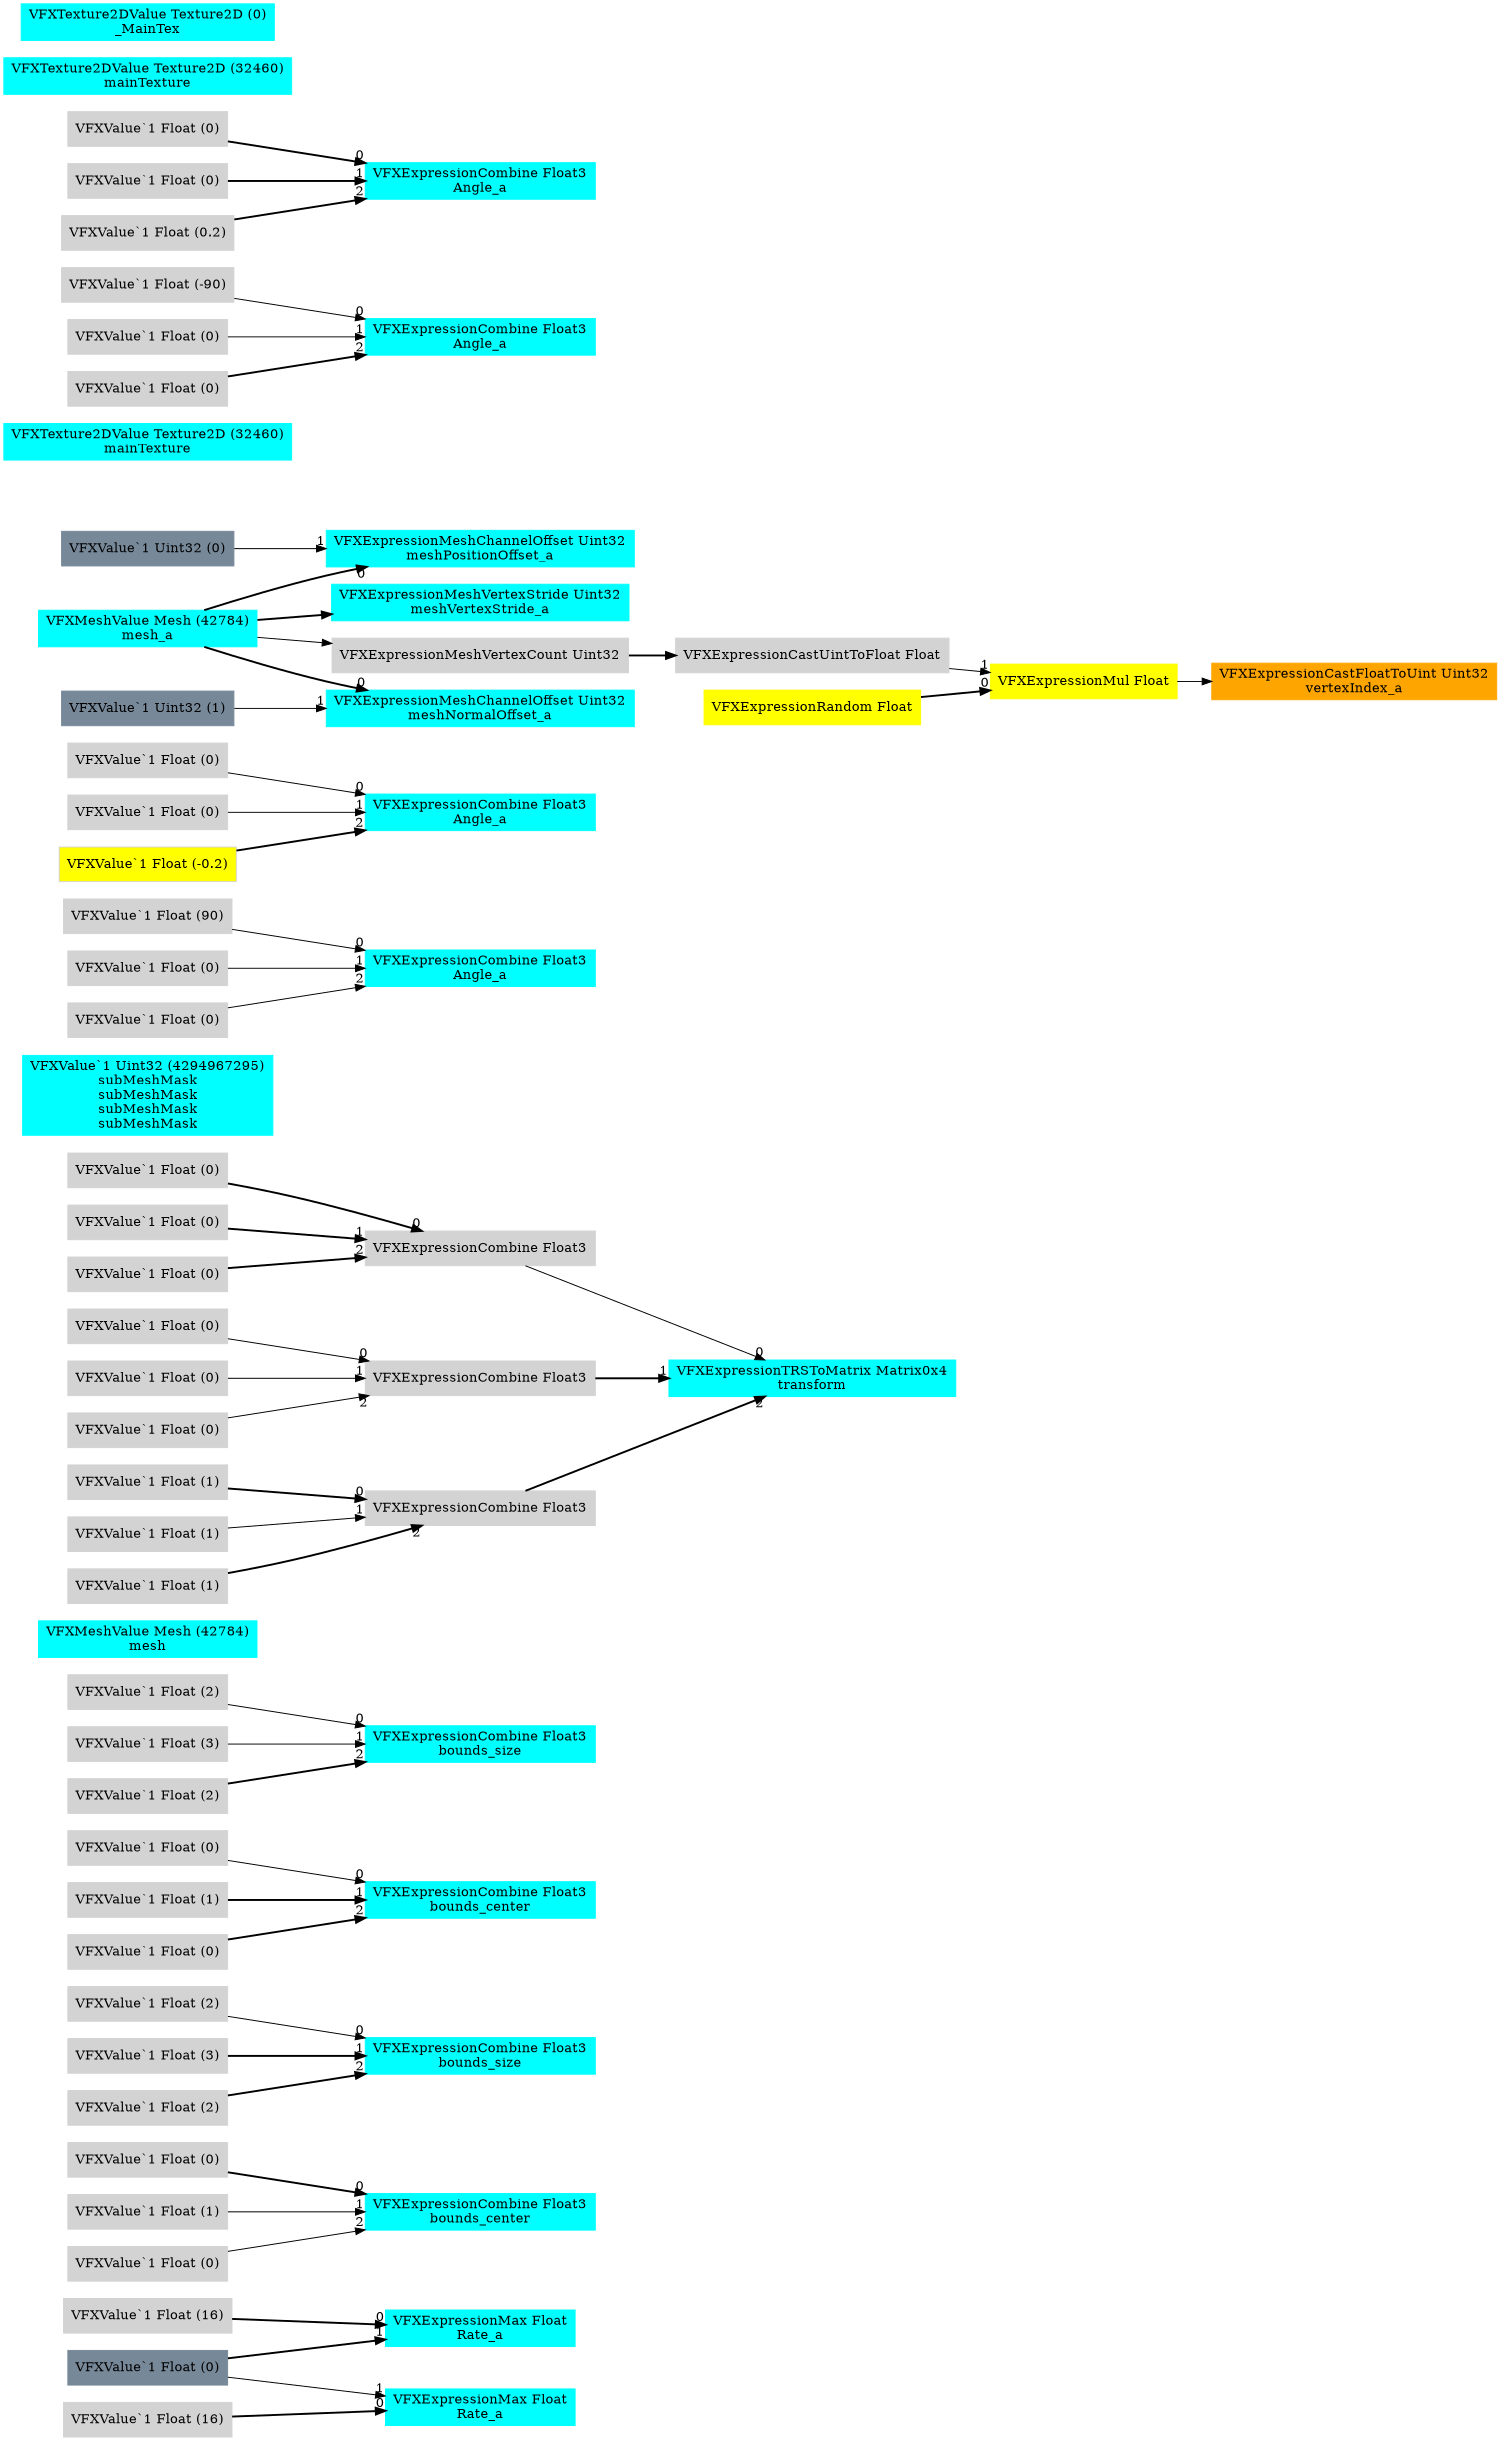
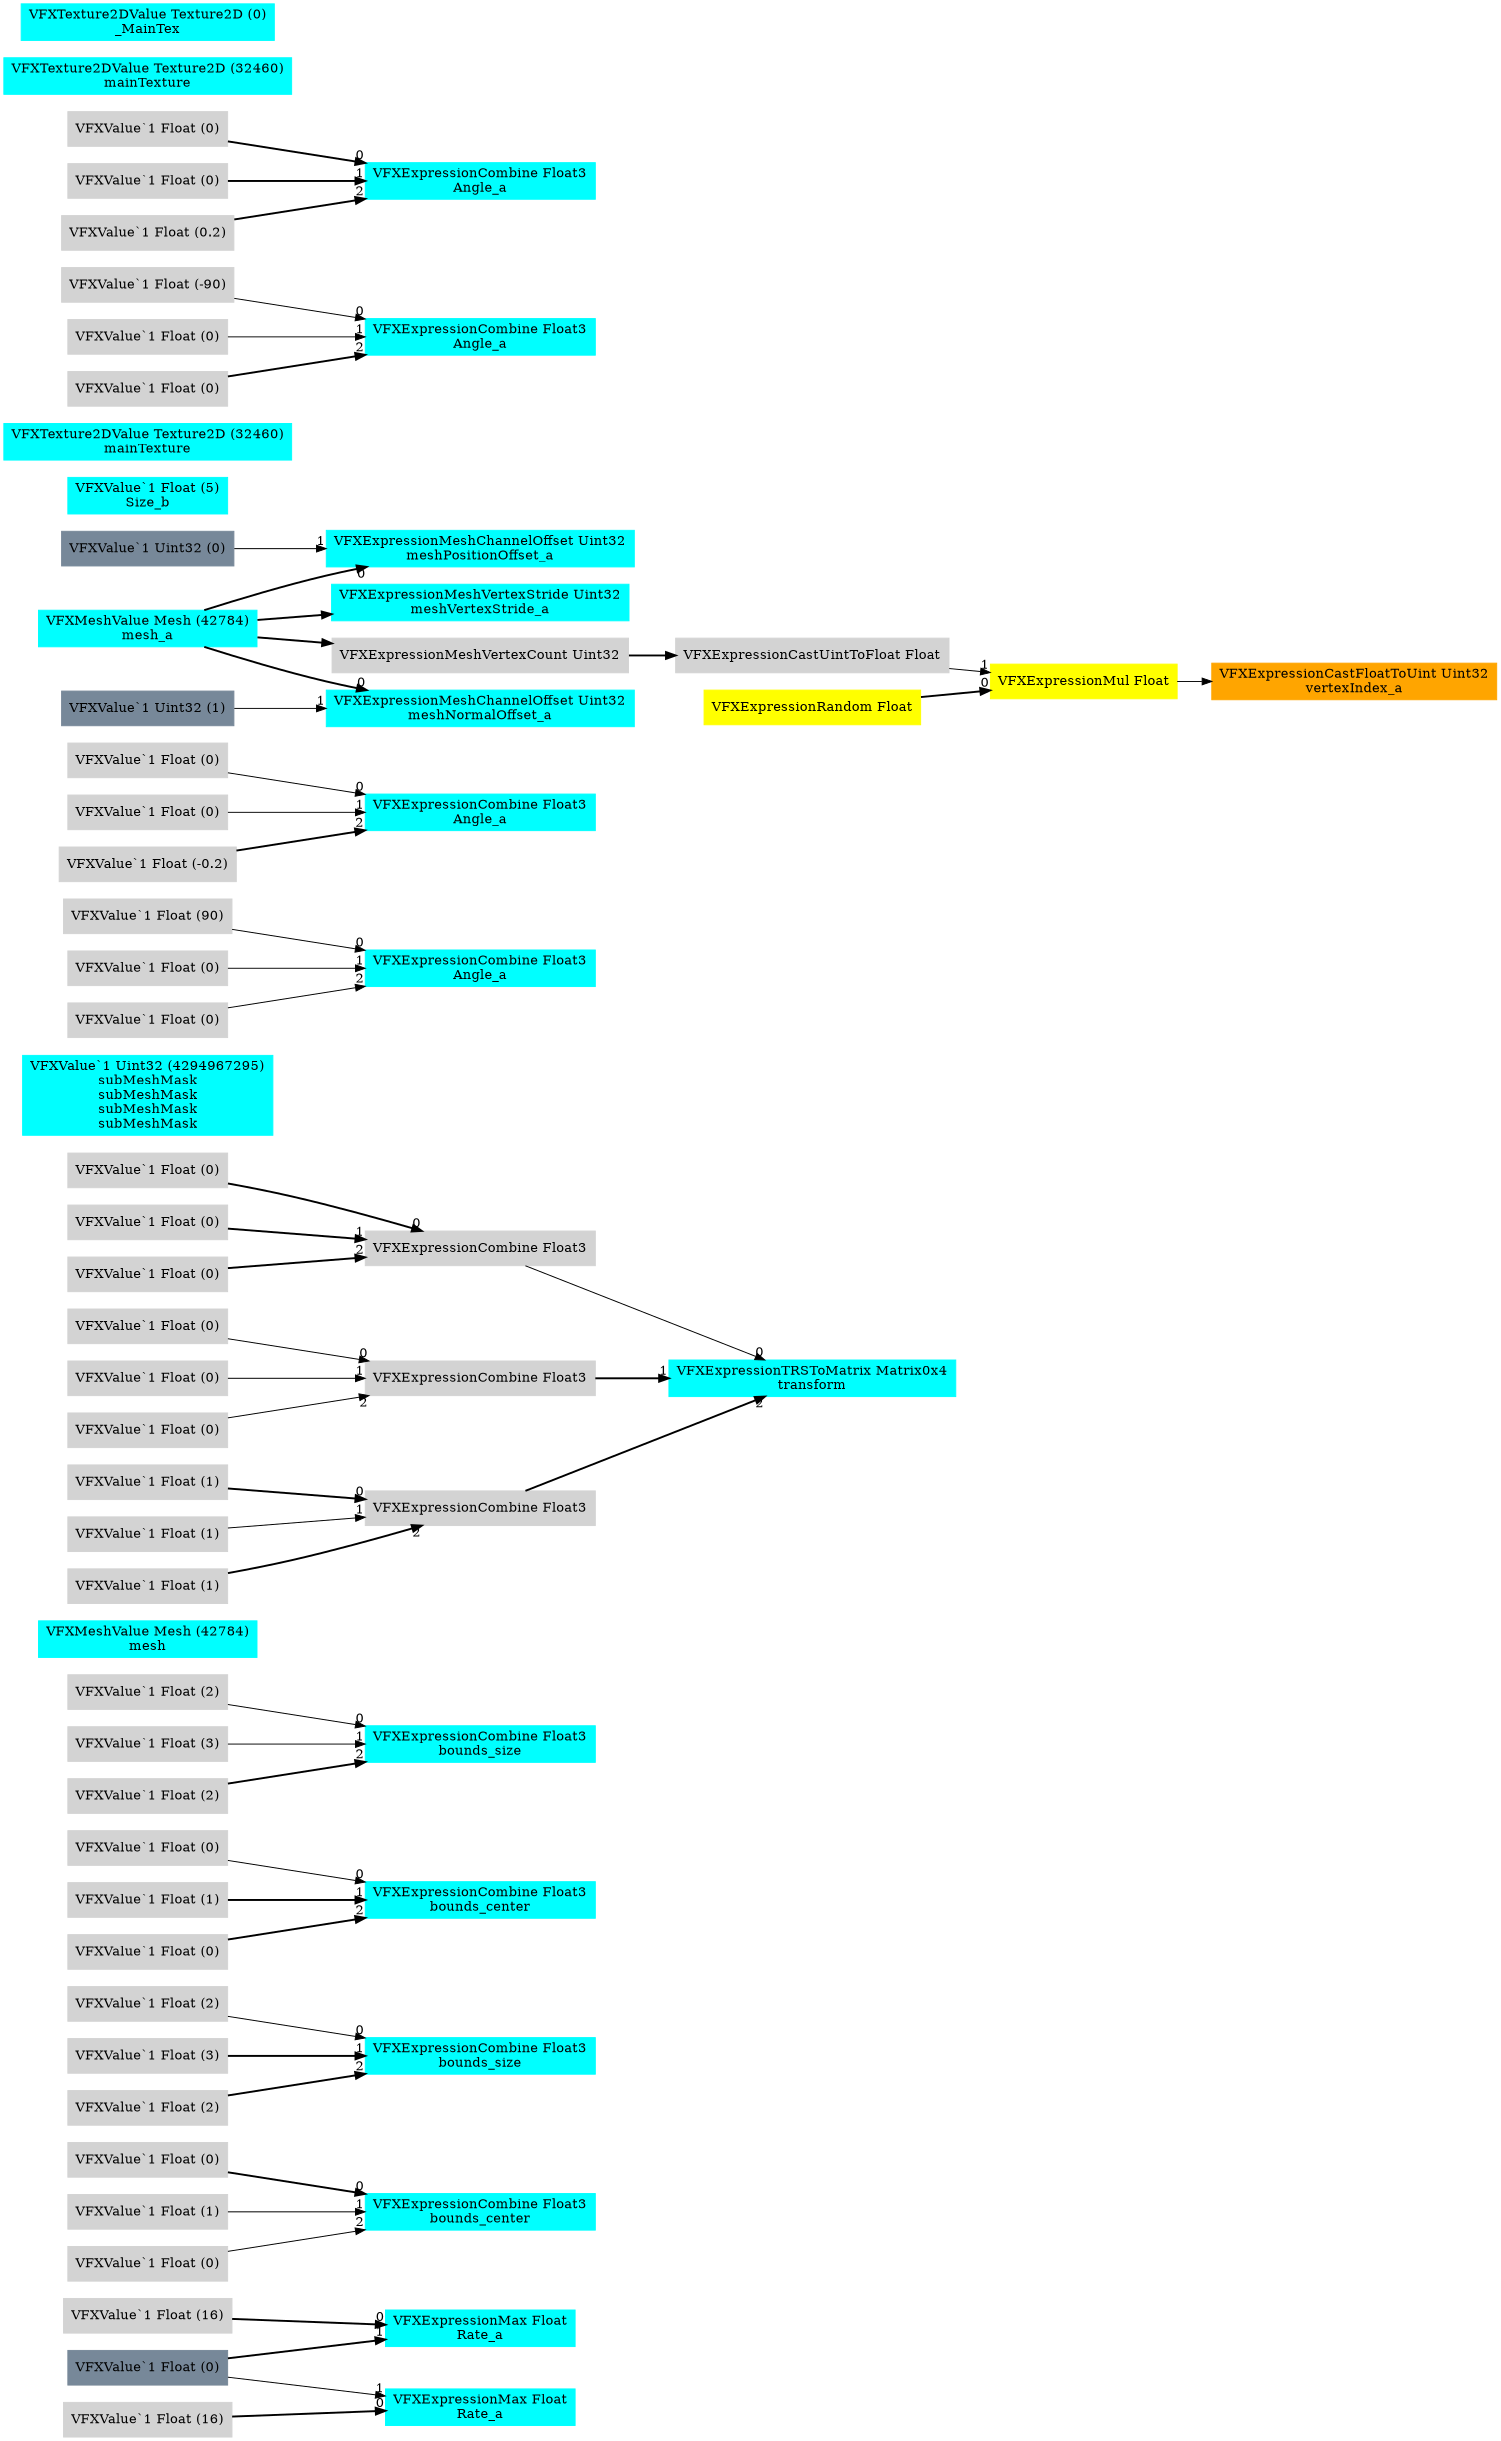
node "VFXValue`1 Float (5) Size_b": added
edge "VFXMeshValue Mesh (42784) mesh_a" -> "VFXExpressionMeshVertexCount Uint32": style solid -> bold
node "VFXValue`1 Float (-0.2)": fillcolor yellow -> lightgray
